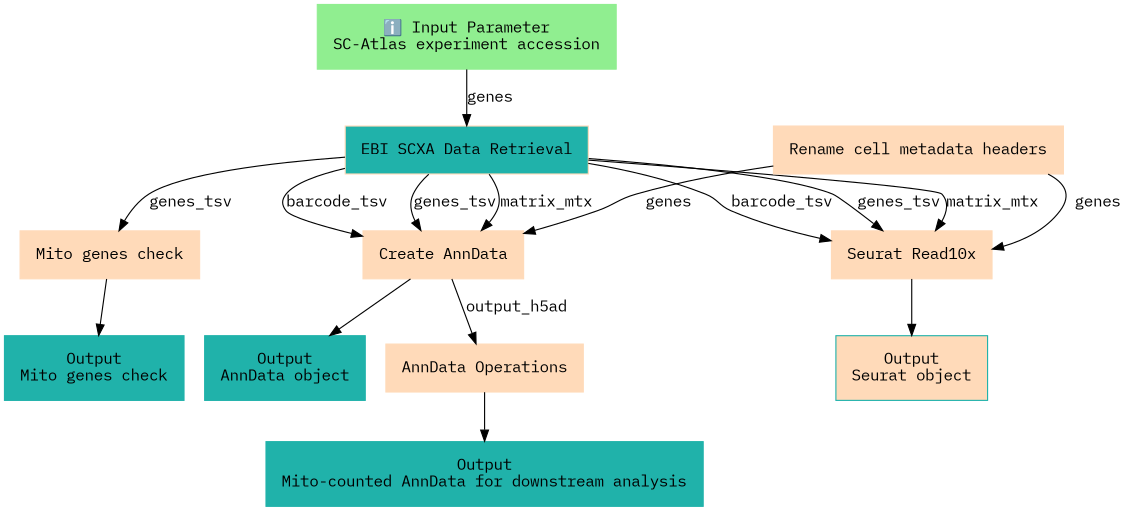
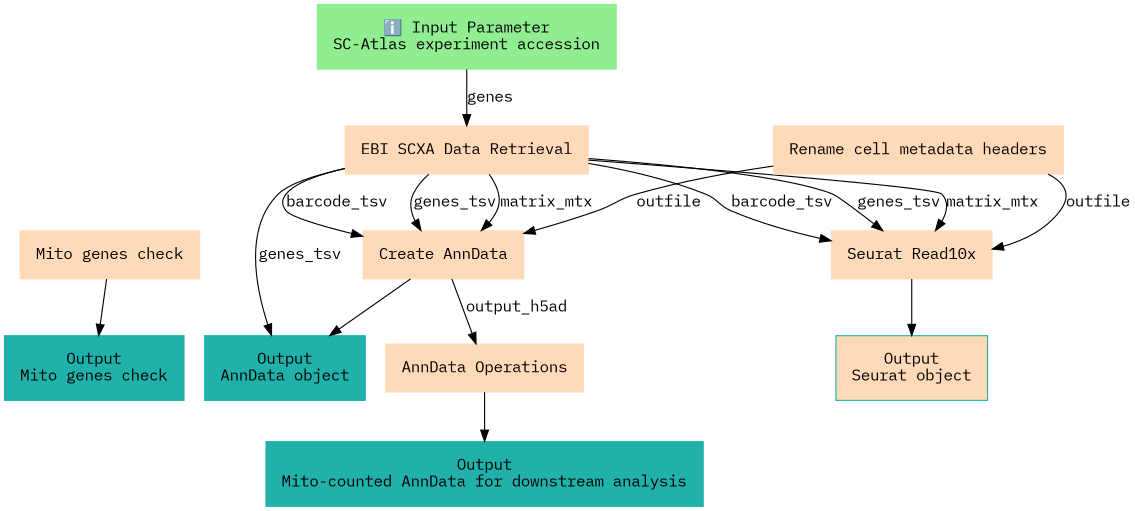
node "EBI SCXA Data Retrieval": fillcolor lightseagreen -> peachpuff
edge "EBI SCXA Data Retrieval" -> "Mito genes check": now "EBI SCXA Data Retrieval" -> "Output AnnData object"
edge "Rename cell metadata headers" -> "Create AnnData": label "genes" -> "outfile"
edge "Rename cell metadata headers" -> "Seurat Read10x": label "genes" -> "outfile"
